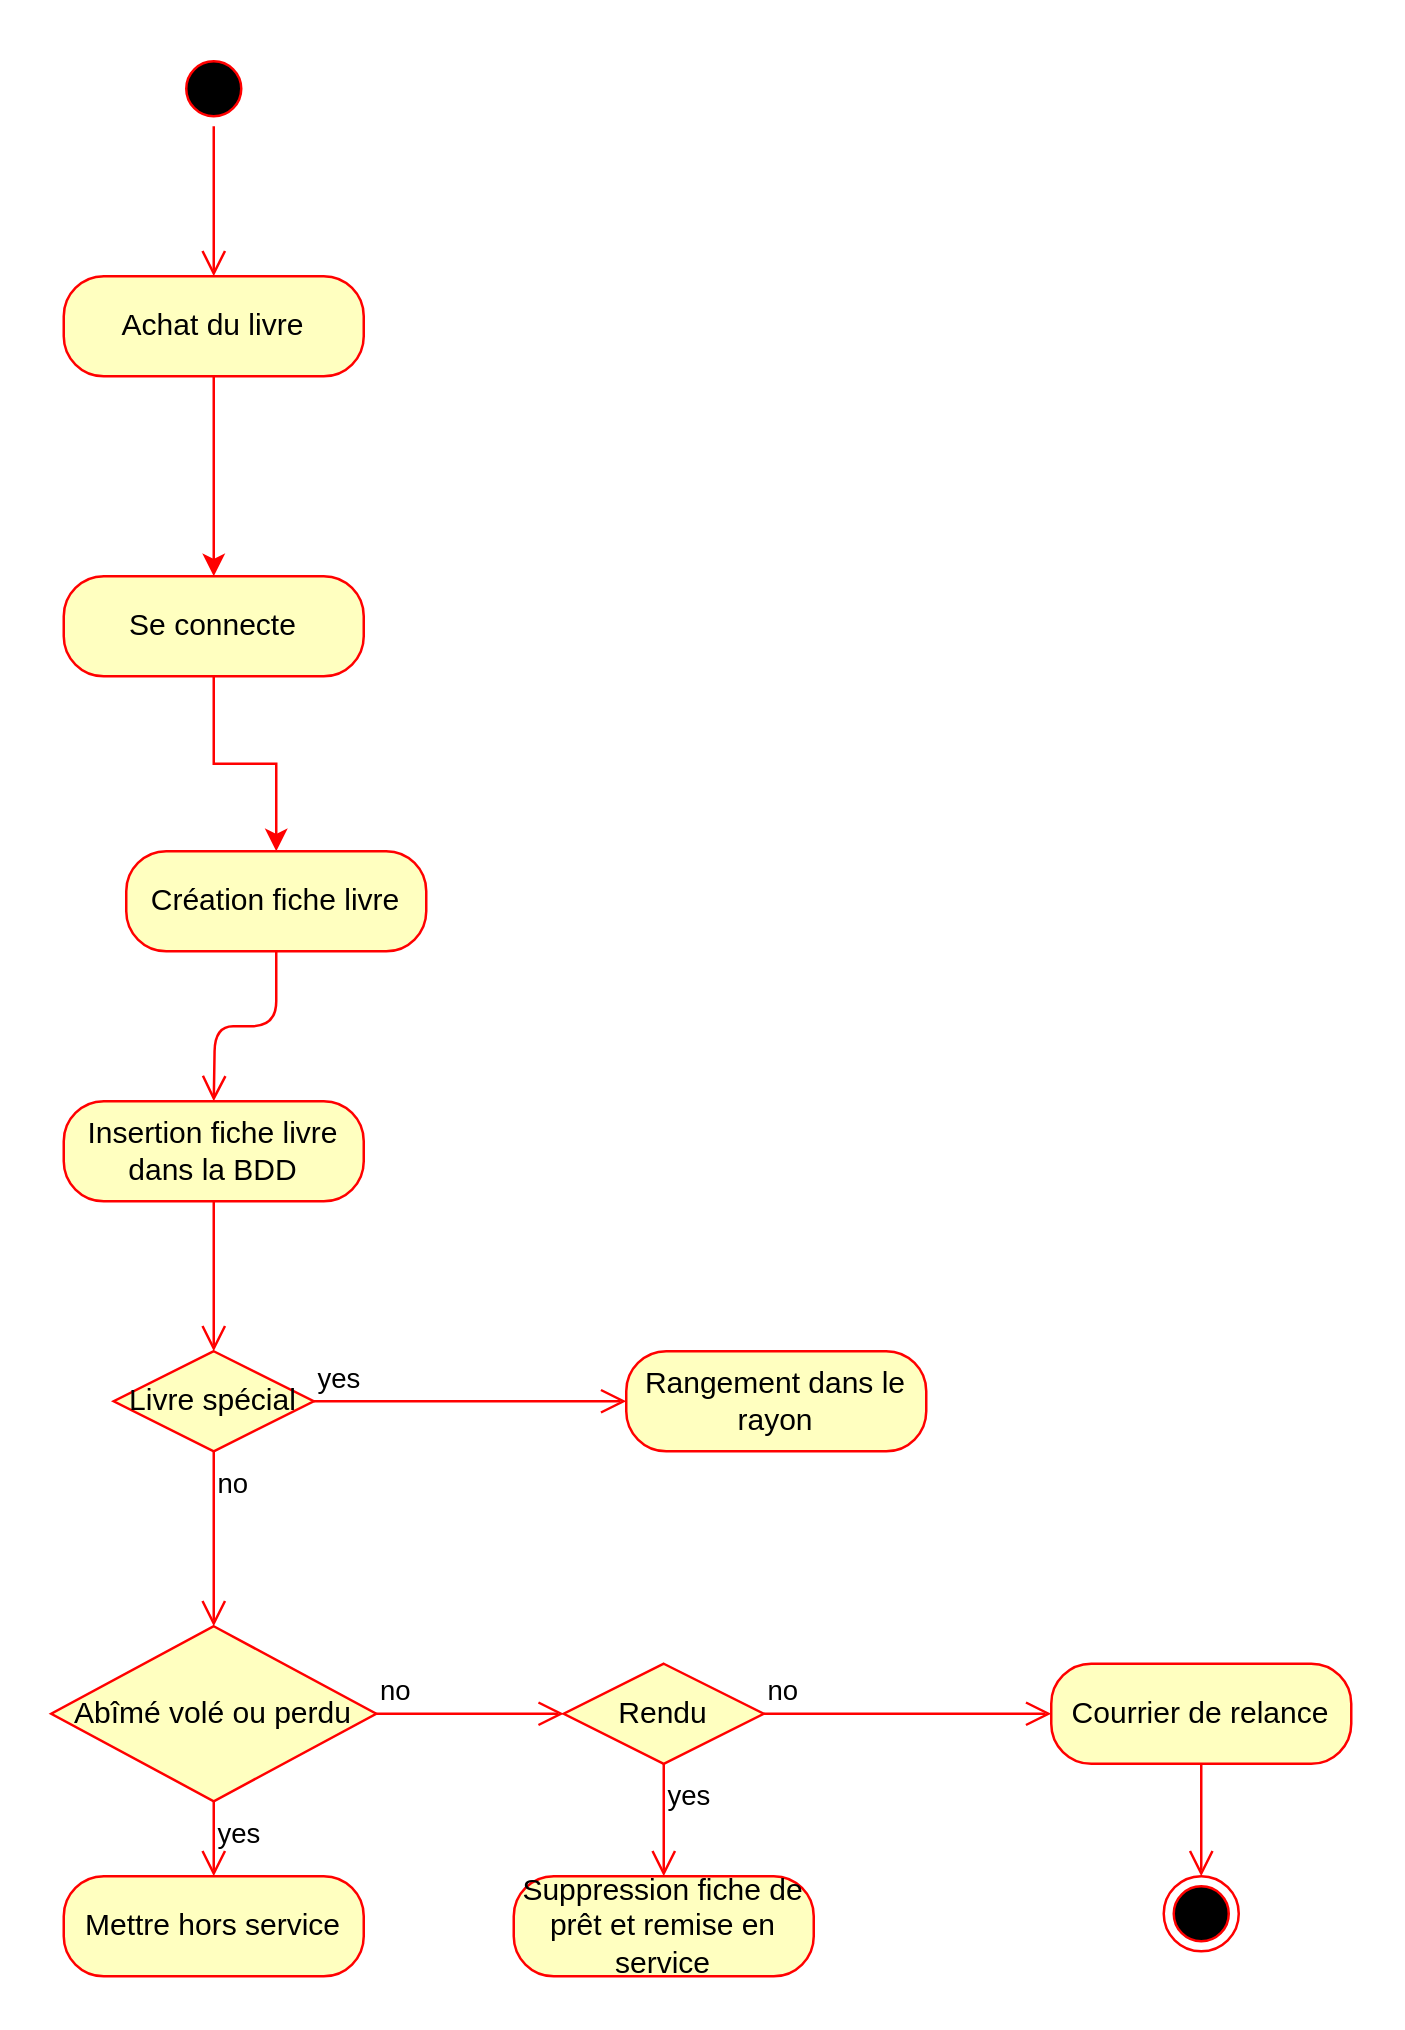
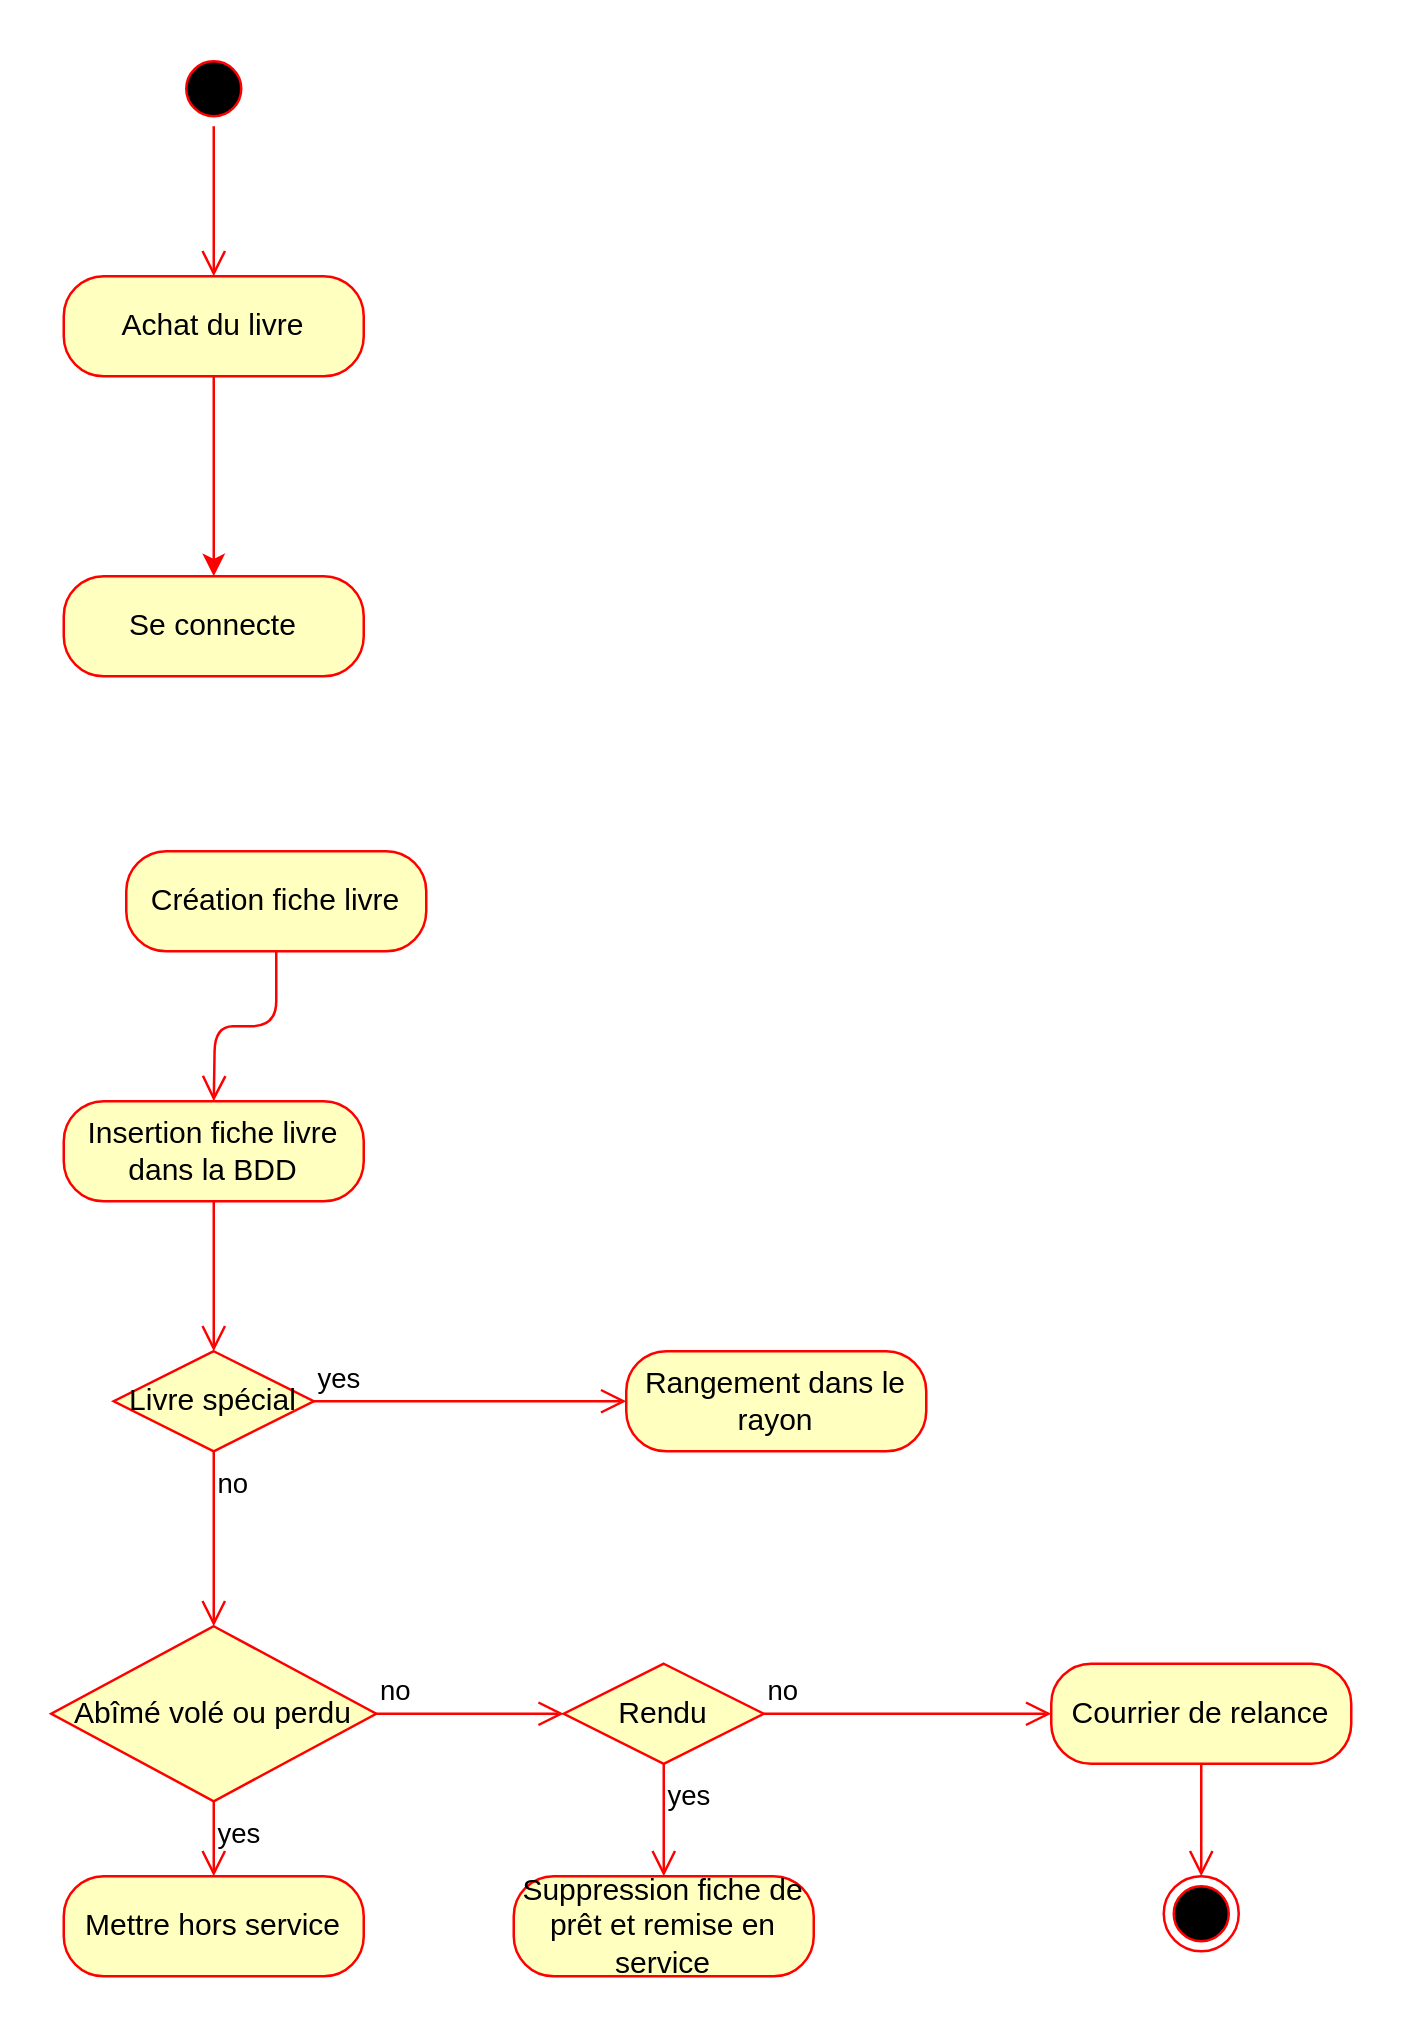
edge "Se connecte" -> "Création fiche livre": removed
